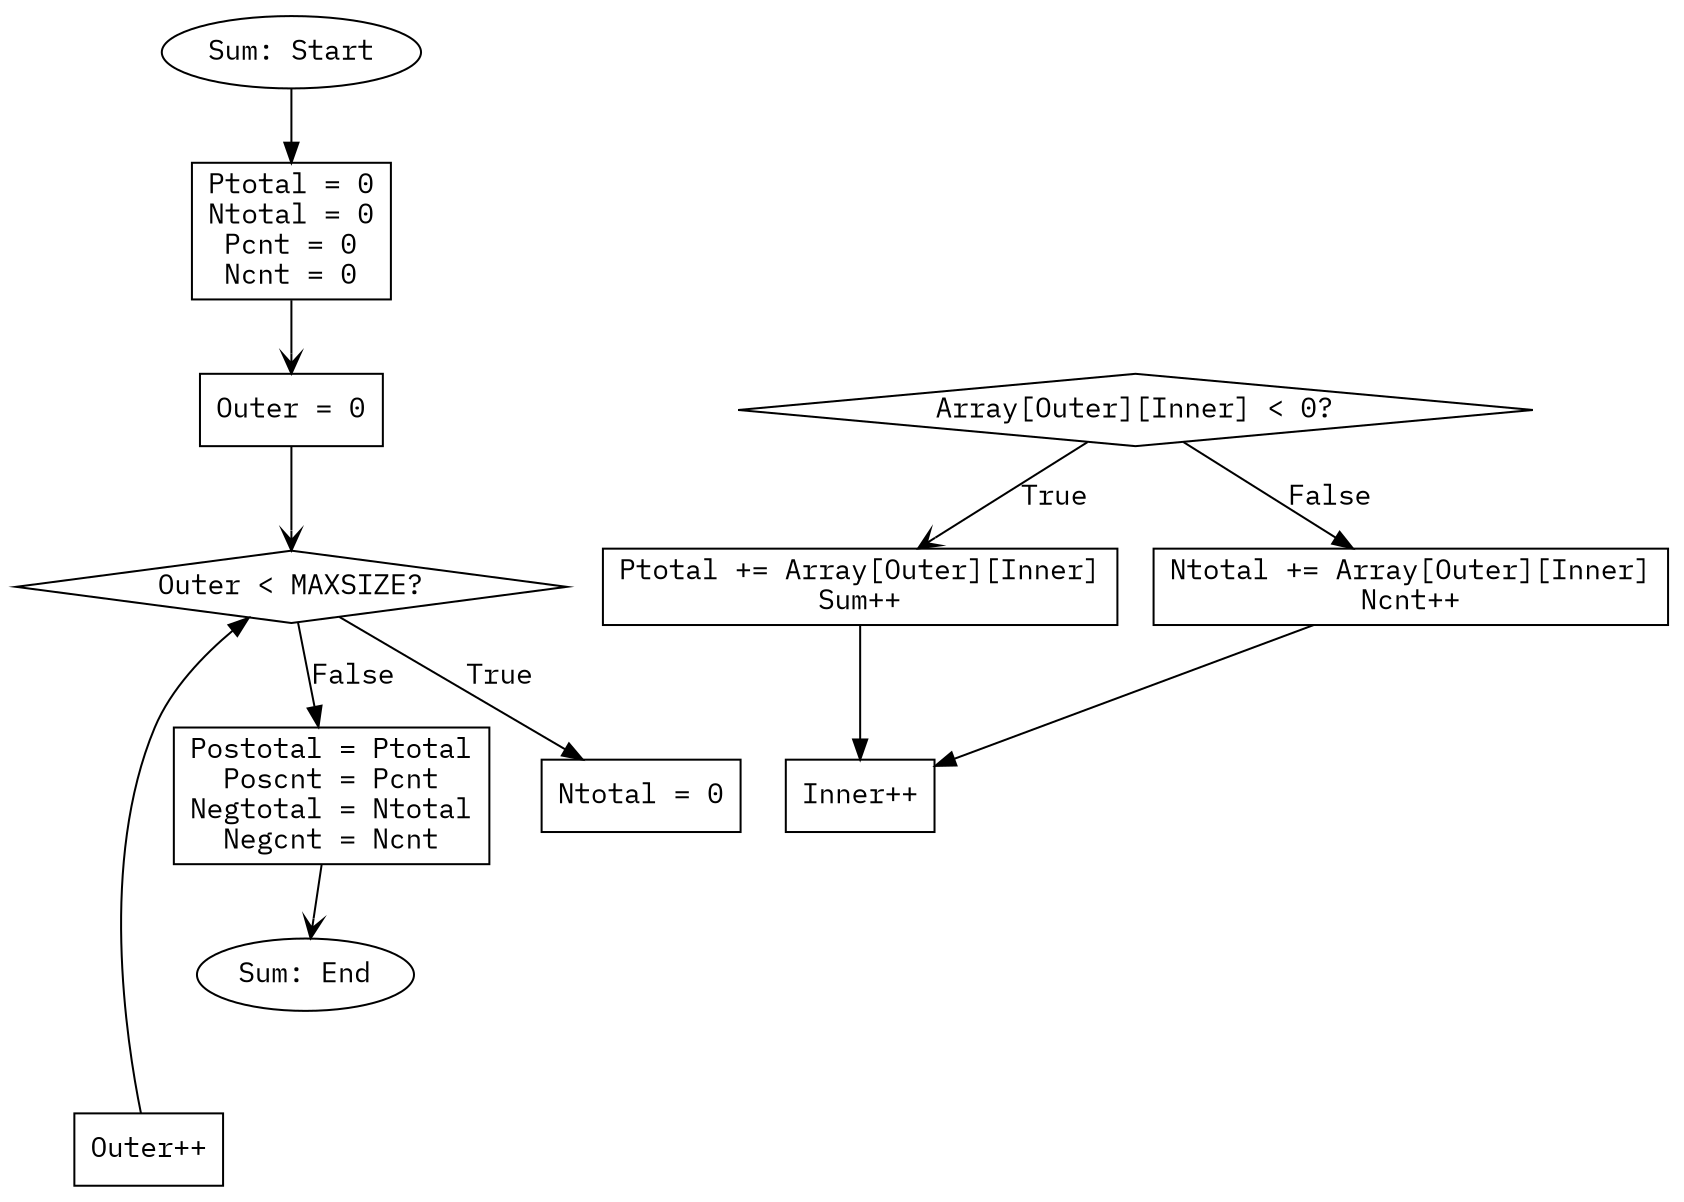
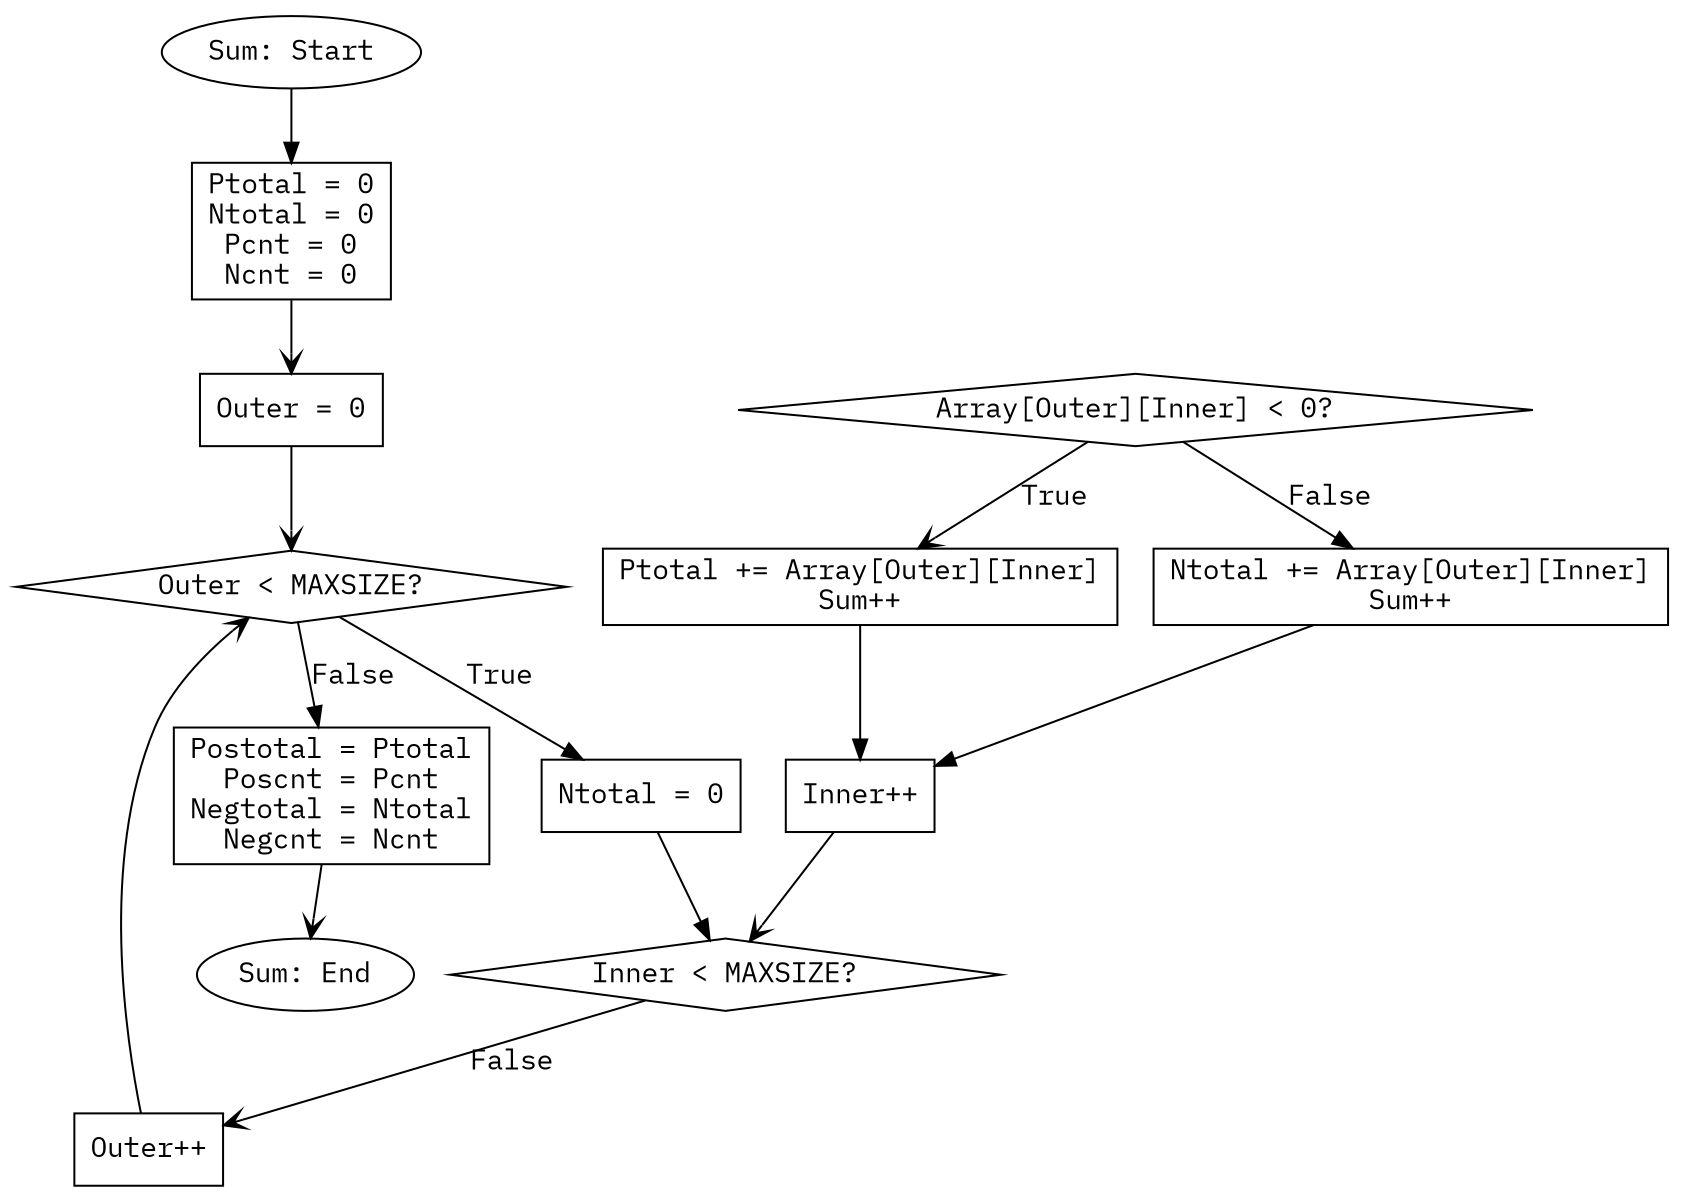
node "Ntotal += Array[Outer][Inner] Ncnt++": label "Ntotal += Array[Outer][Inner] Ncnt++" -> "Ntotal += Array[Outer][Inner] Sum++"
edge "Outer++" -> "Outer < MAXSIZE?": arrowhead normal -> vee
node "Inner < MAXSIZE?": added
